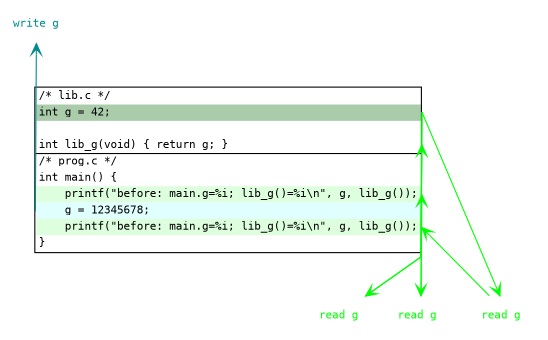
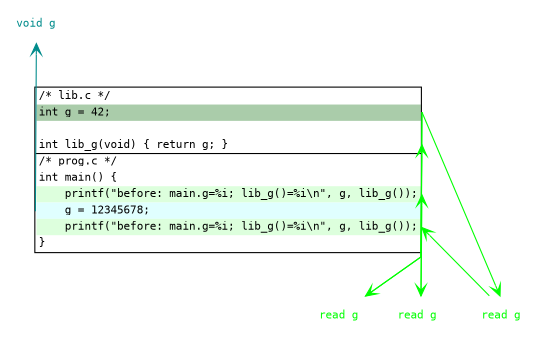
node "write g": label "write g" -> "void g"
